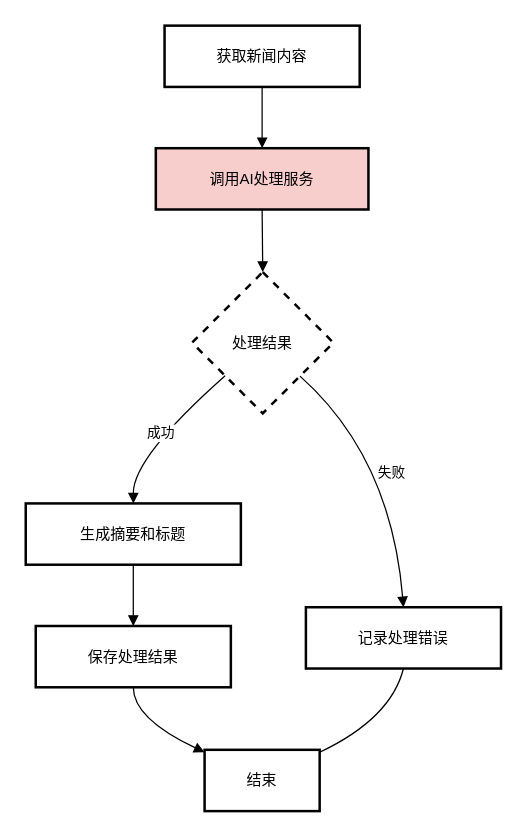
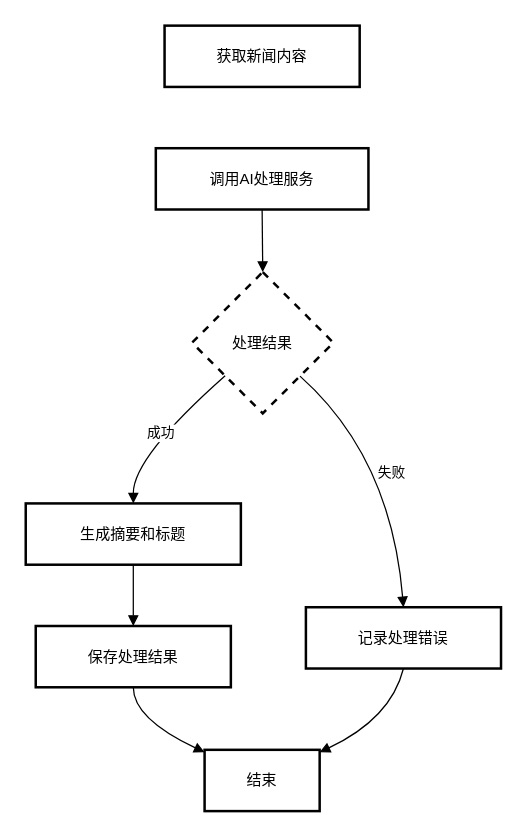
edge "获取新闻内容" -> "调用AI处理服务": removed
node "调用AI处理服务": fillcolor #f8cecc -> #ffffff
edge "记录处理错误" -- "结束": arrowhead none -> block
